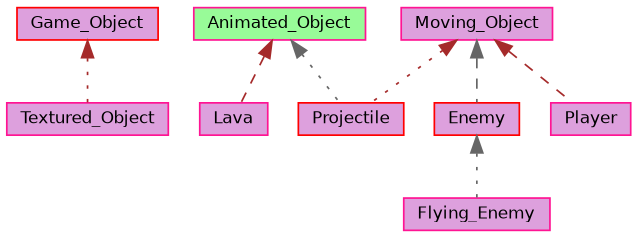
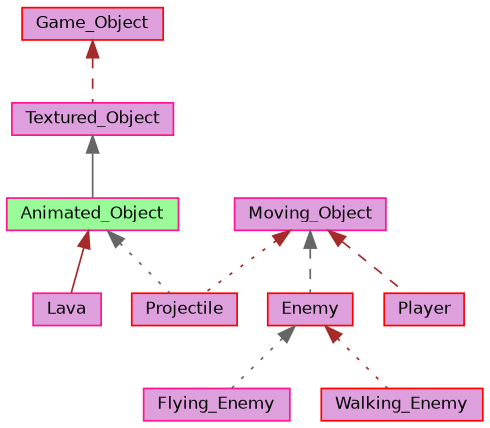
edge "Lava" -> "Animated_Object": style dashed -> solid
edge "Textured_Object" -> "Game_Object": style dotted -> dashed
node "Player": color deeppink -> red
edge "Animated_Object" -> "Textured_Object": added
node "Walking_Enemy": added
